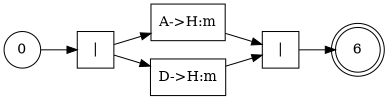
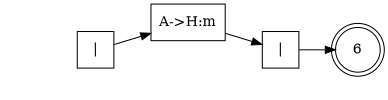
node "0": removed
node "D->H:m": removed
